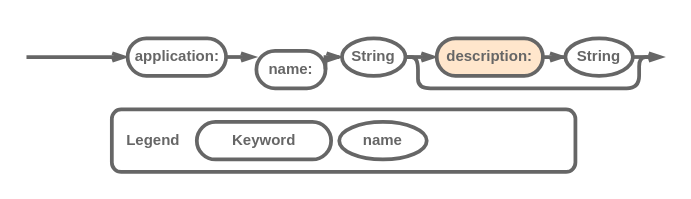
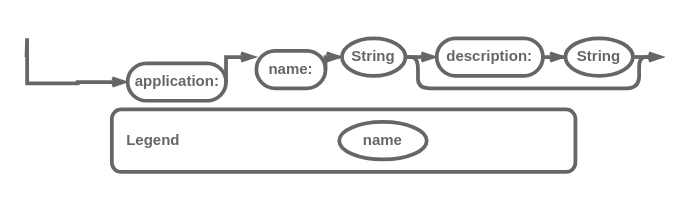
node "application:": moved (177, 57) -> (177, 82)
node "description:": fillcolor #ffe6cc -> #ffffff
node "Keyword": removed
